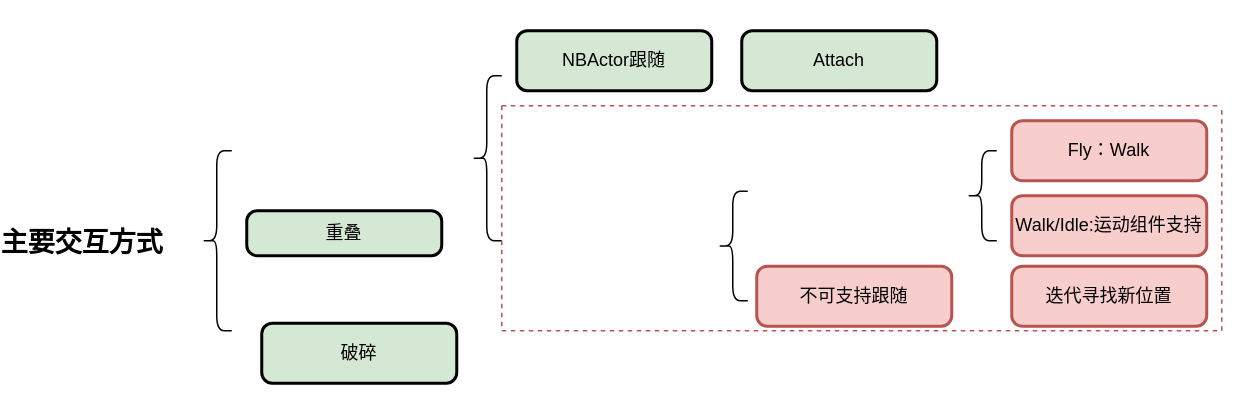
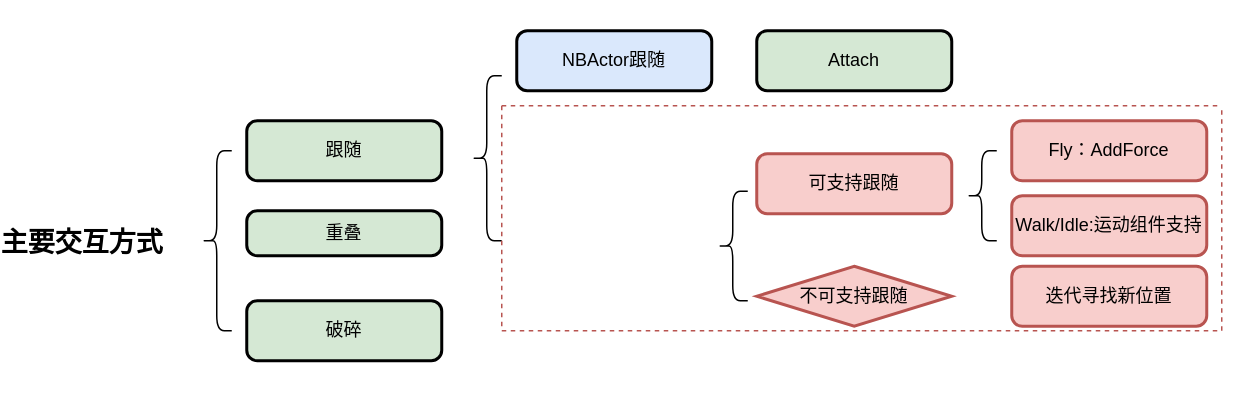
node "NBActor跟随": fillcolor #d5e8d4 -> #dae8fc
node "Attach": moved (839, 61) -> (854, 61)
node "跟随": added
node "Fly：Walk": label "Fly：Walk" -> "Fly：AddForce"
node "可支持跟随": added
node "不可支持跟随": shape rounded rectangle -> diamond
node "破碎": moved (359, 353) -> (344, 331)
